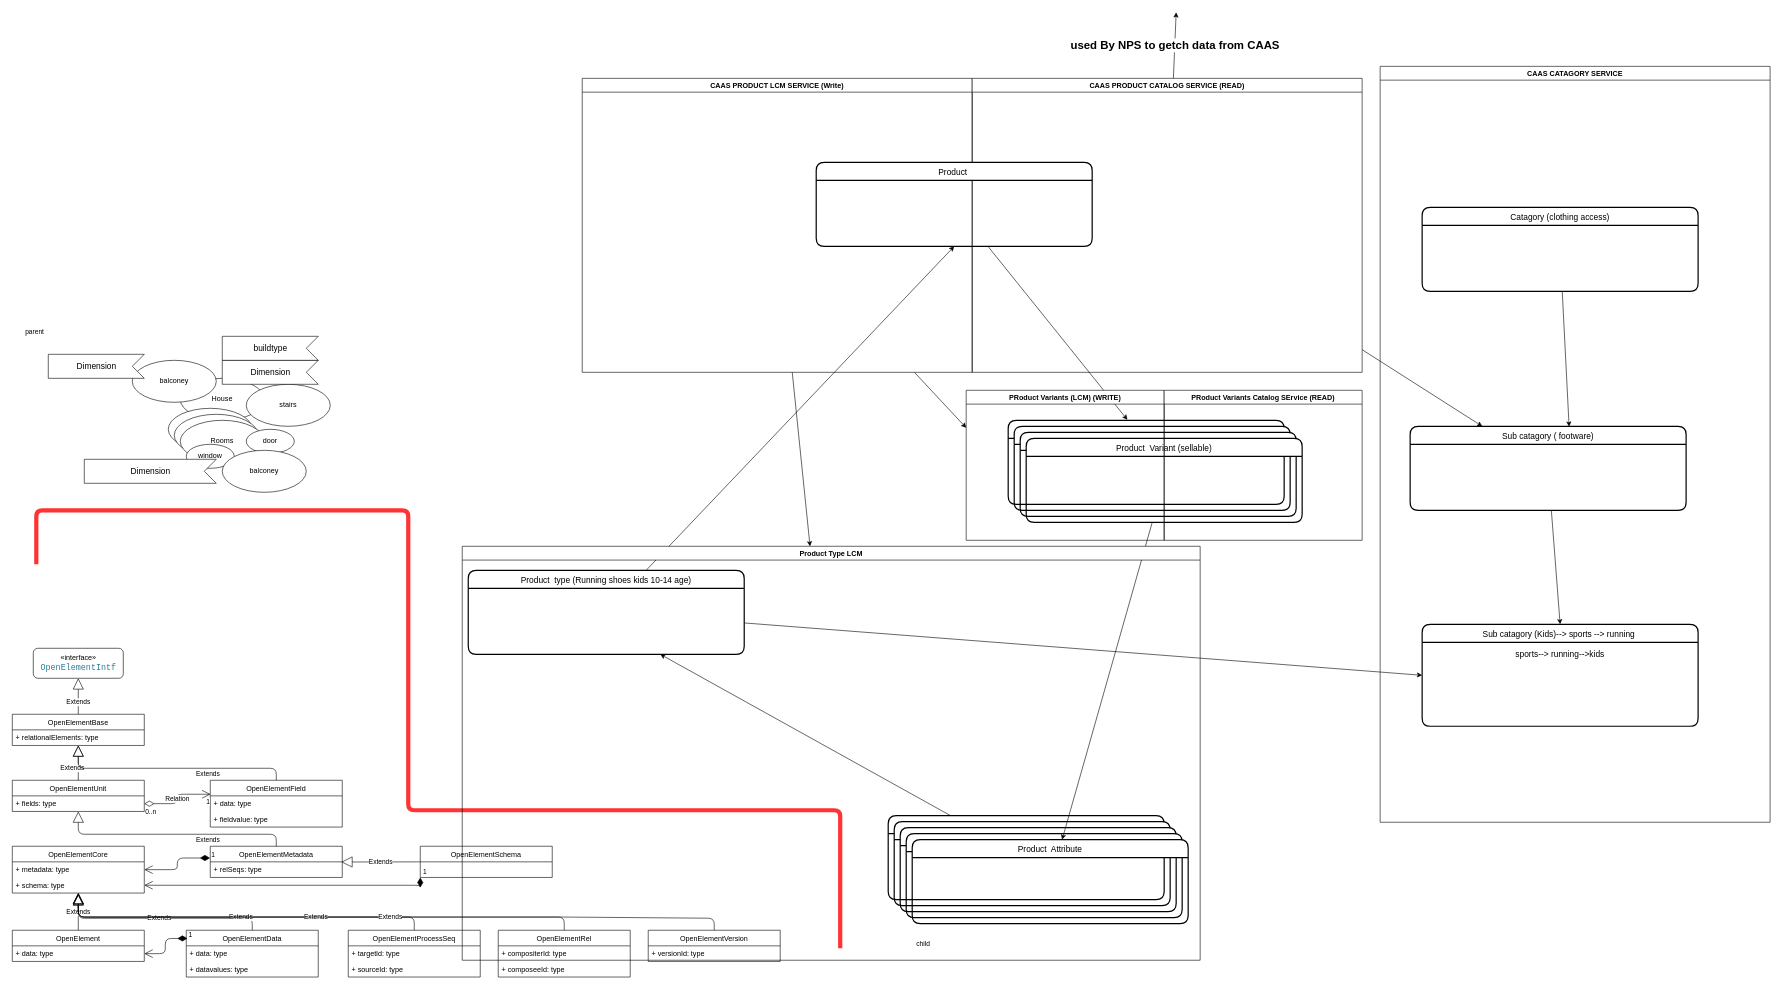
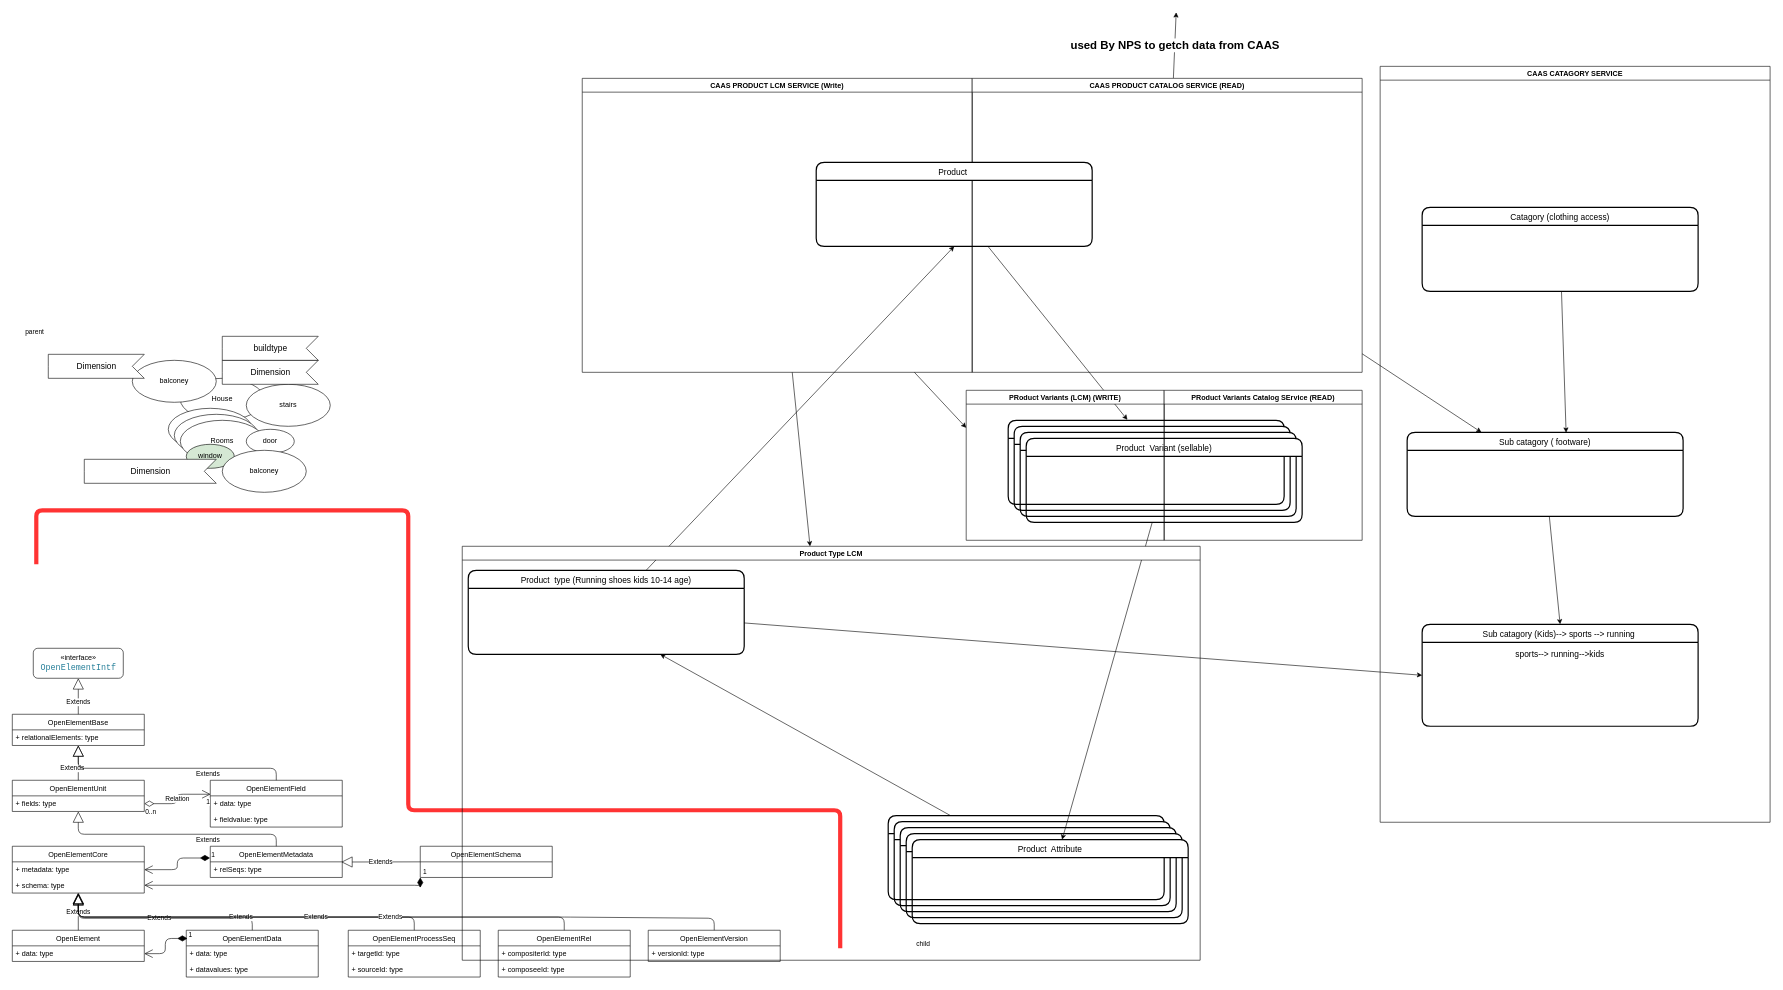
node "window": fillcolor #ffffff -> #d5e8d4
node "Sub catagory ( footware)": moved (1548, 468) -> (1545, 474)
